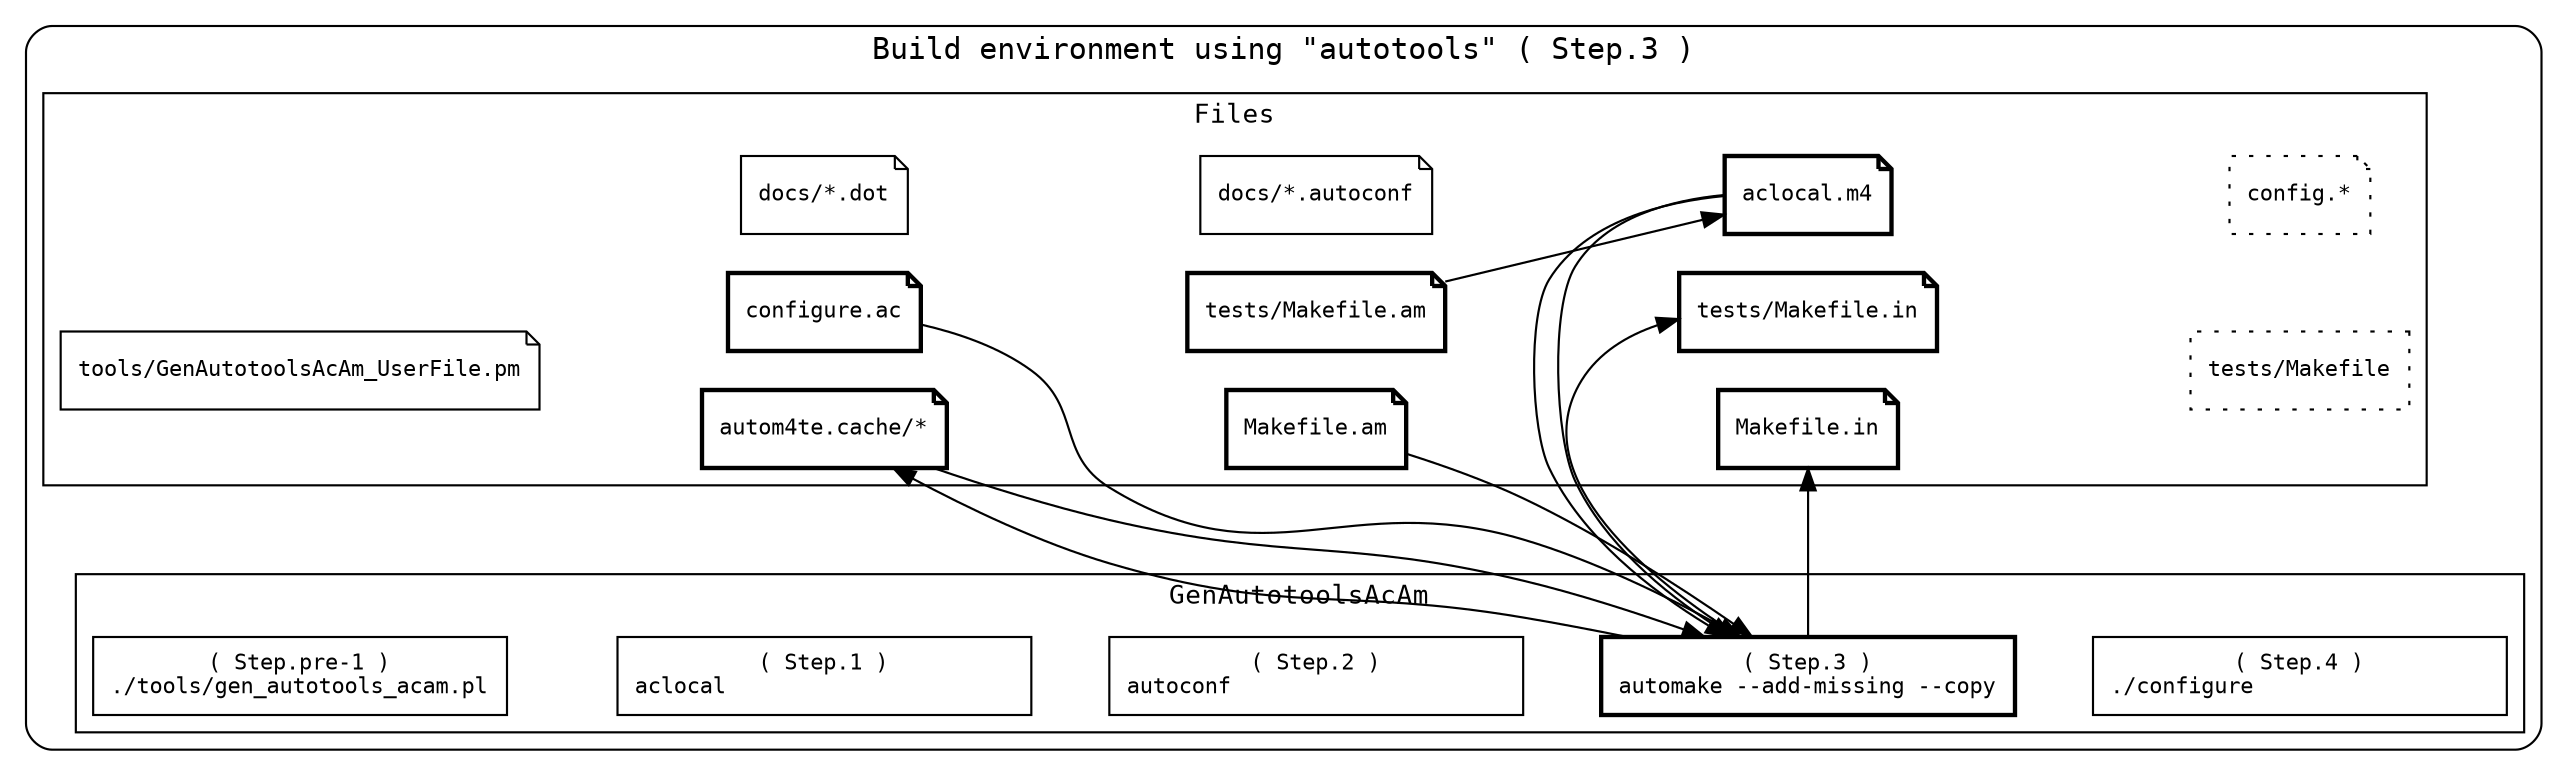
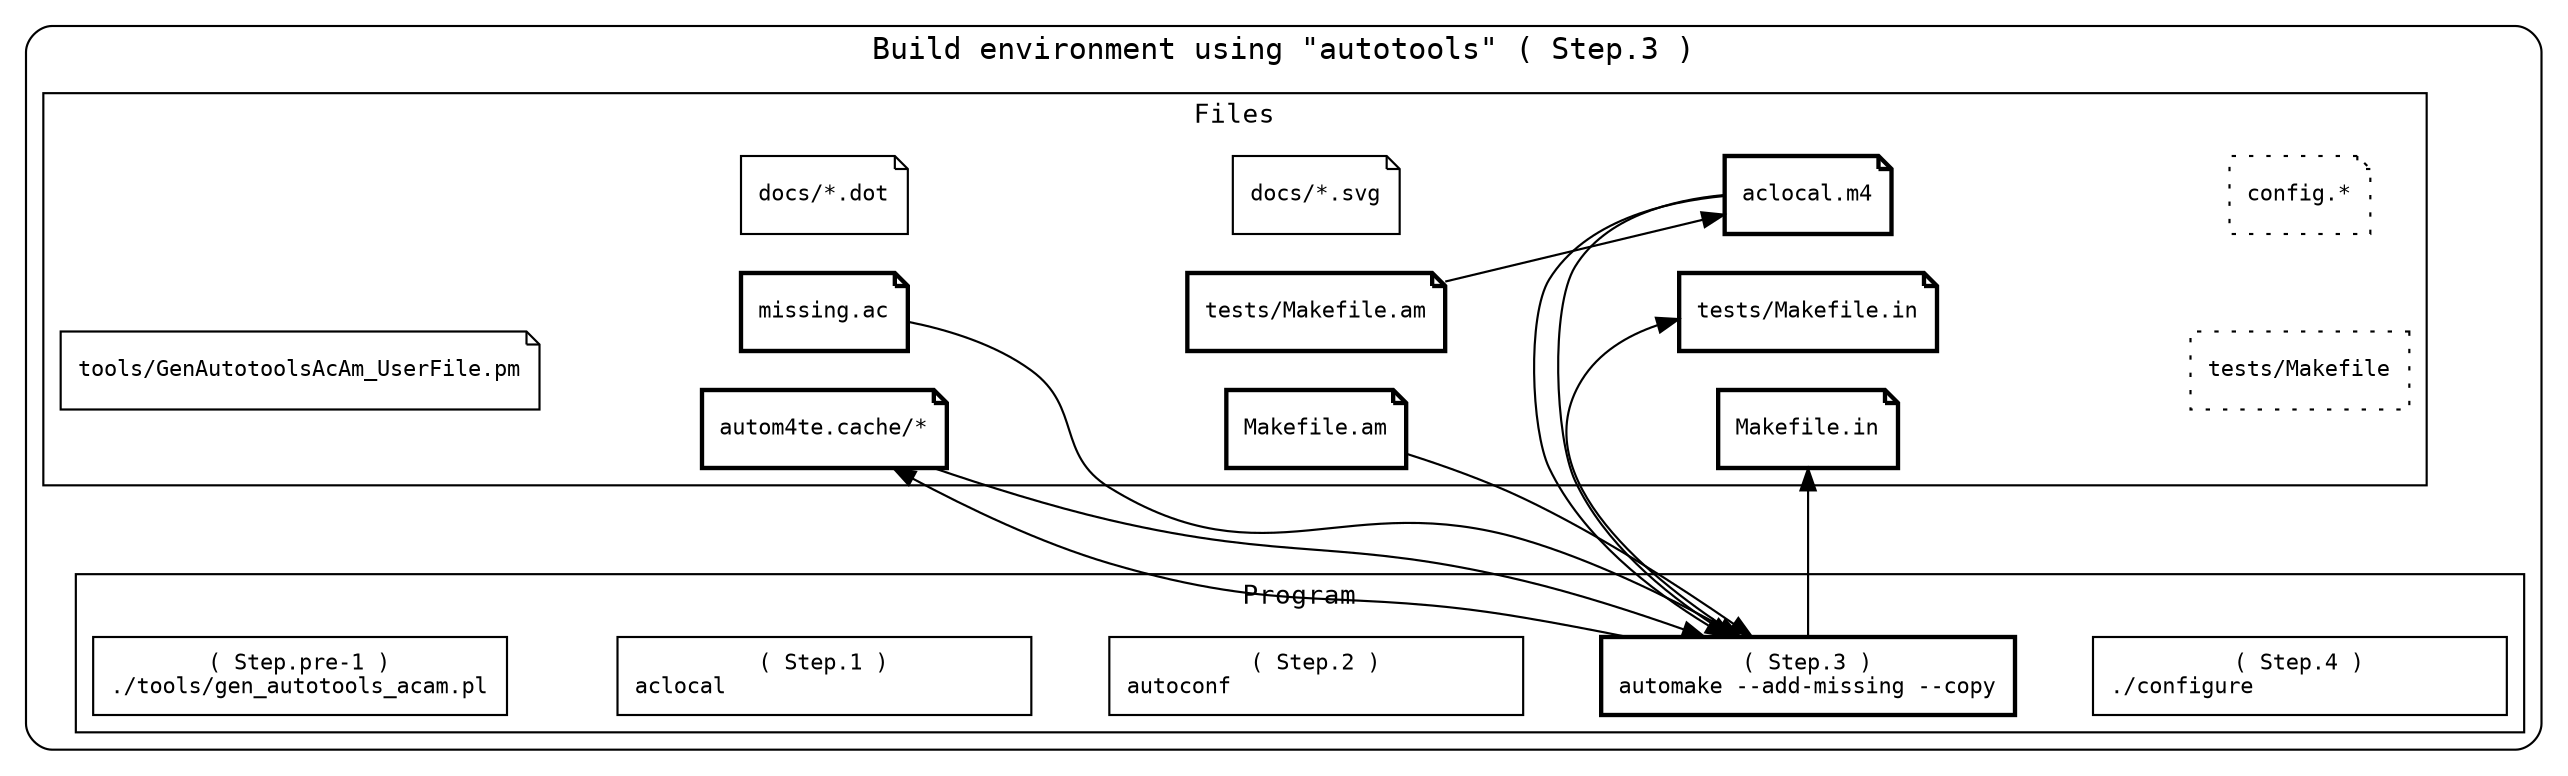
node "docs/*.autoconf": label "docs/*.autoconf" -> "docs/*.svg"
node "configure.ac": label "configure.ac" -> "missing.ac"
cluster "GenAutotoolsAcAm": label "GenAutotoolsAcAm" -> "Program"
